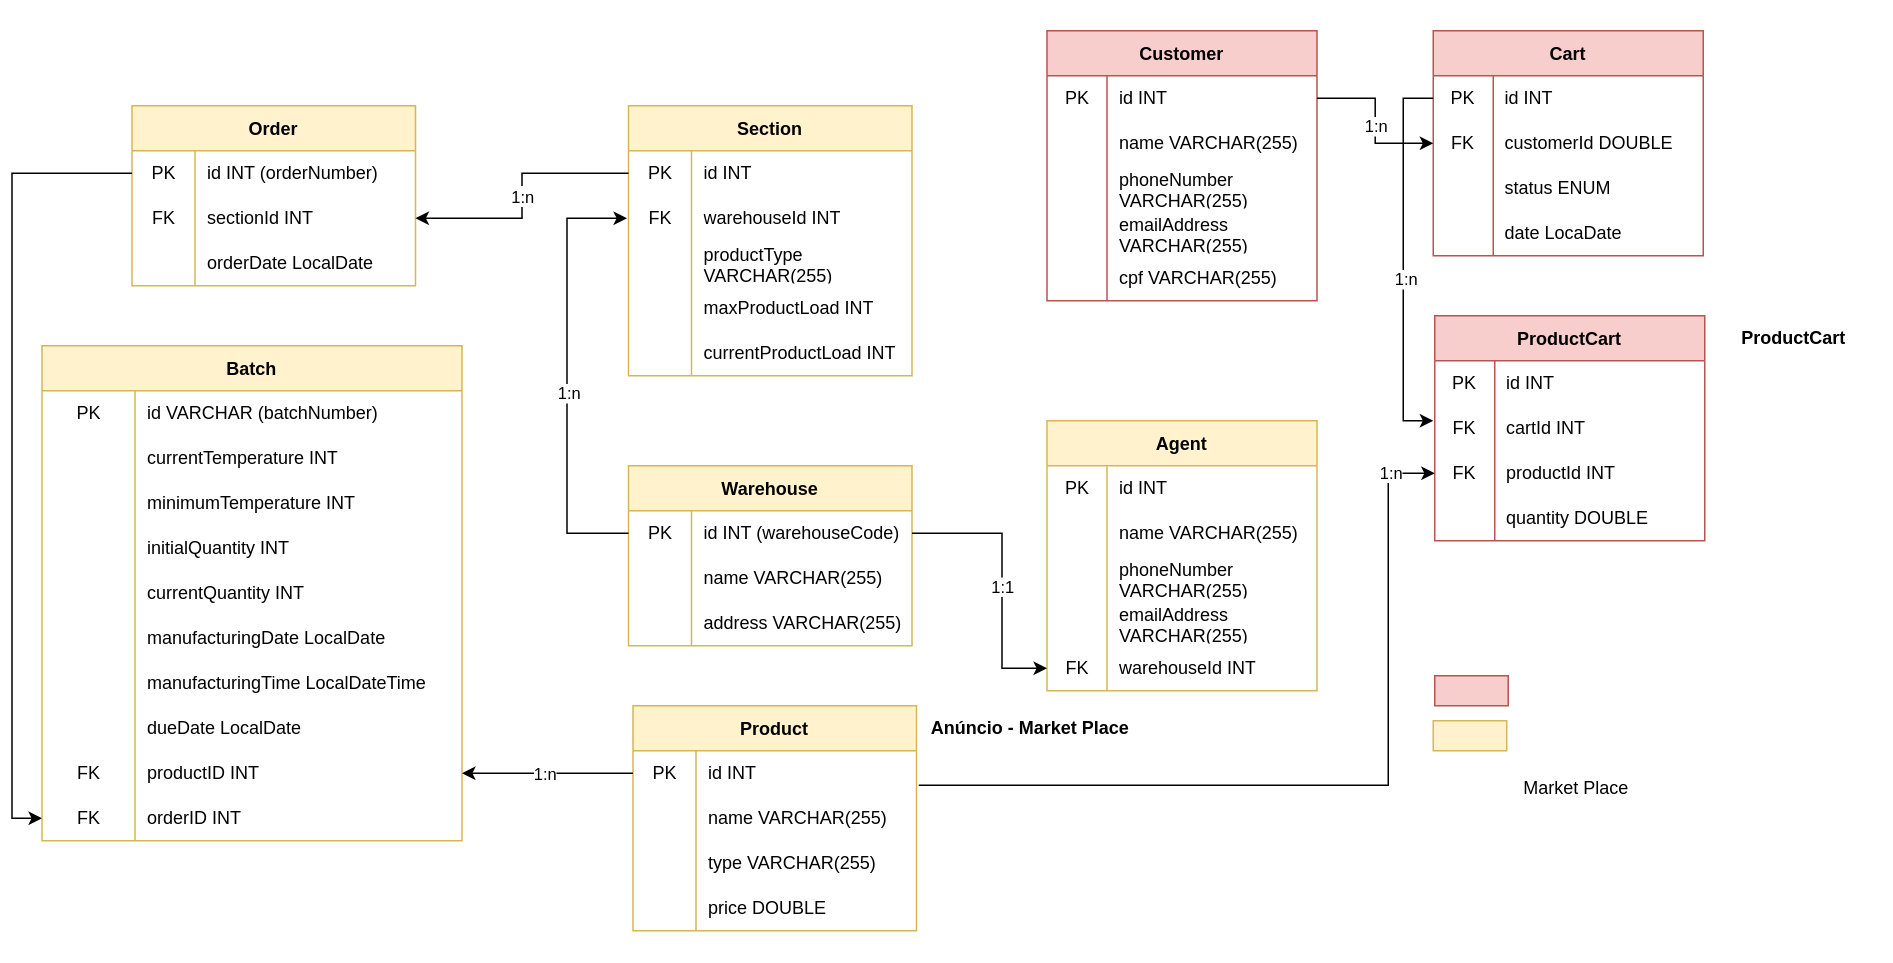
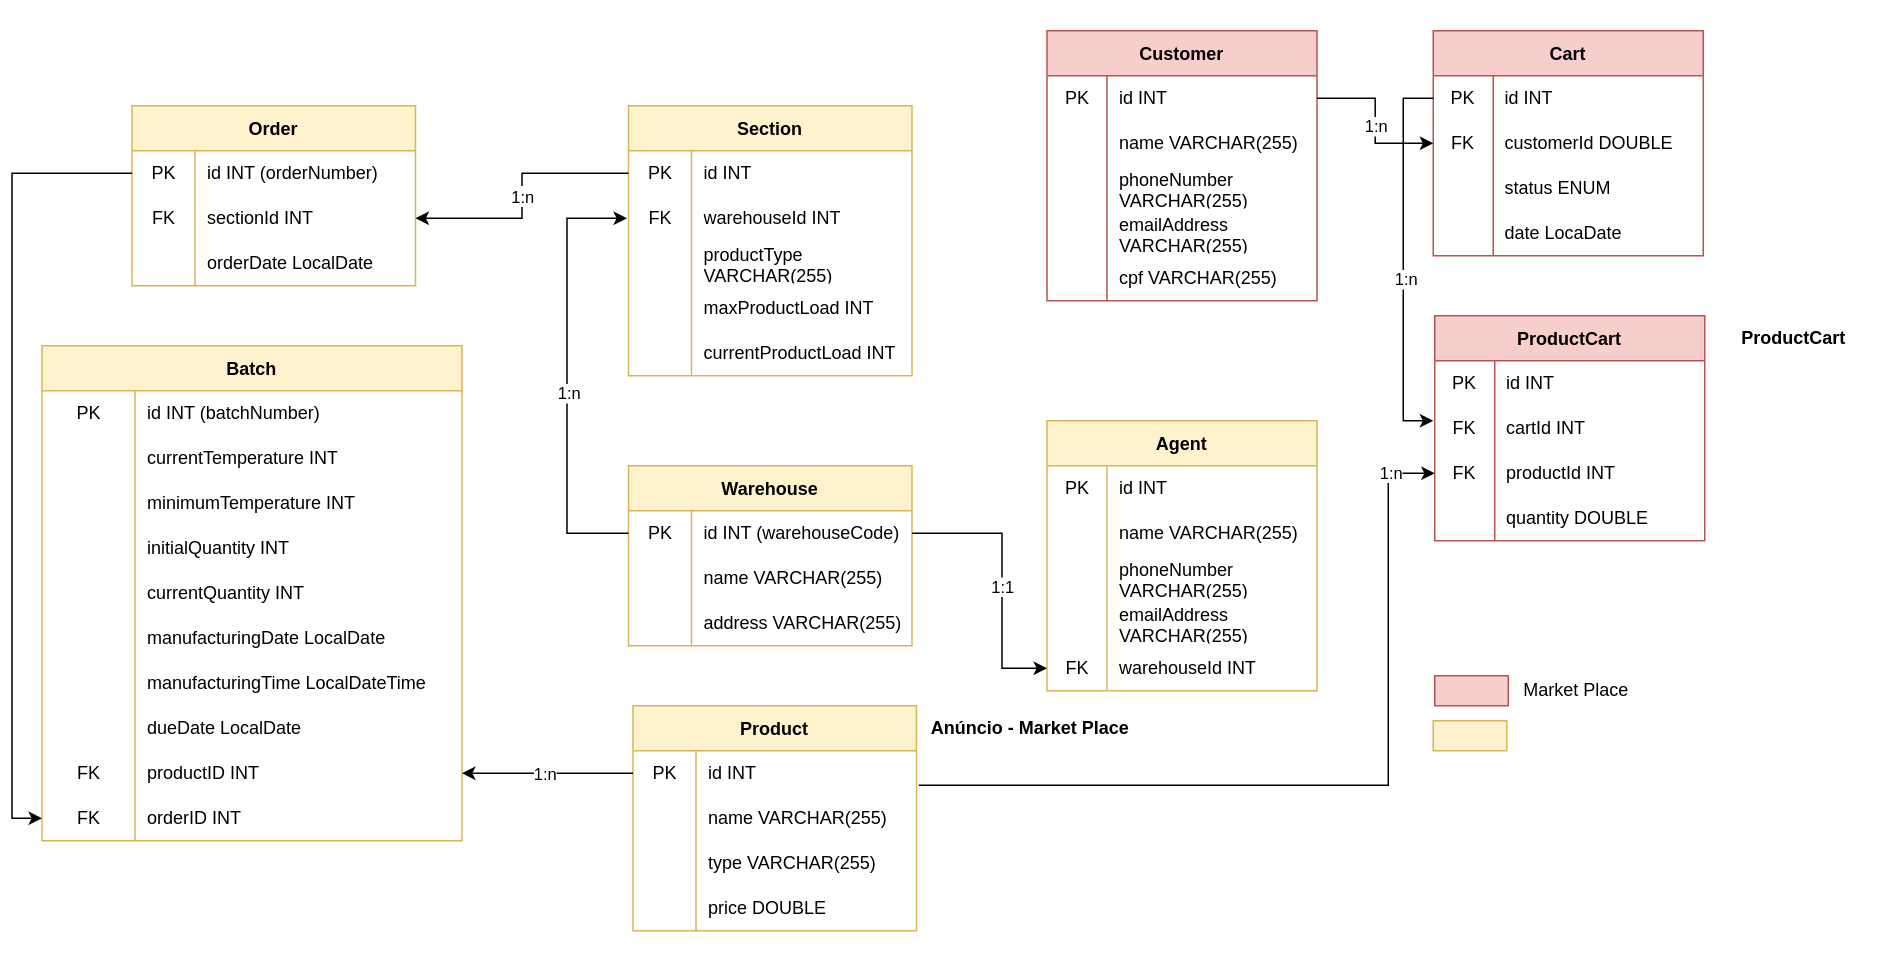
node "id VARCHAR (batchNumber)": label "id VARCHAR (batchNumber)" -> "id INT (batchNumber)"
node "Market Place": moved (1576, 788) -> (1576, 691)
